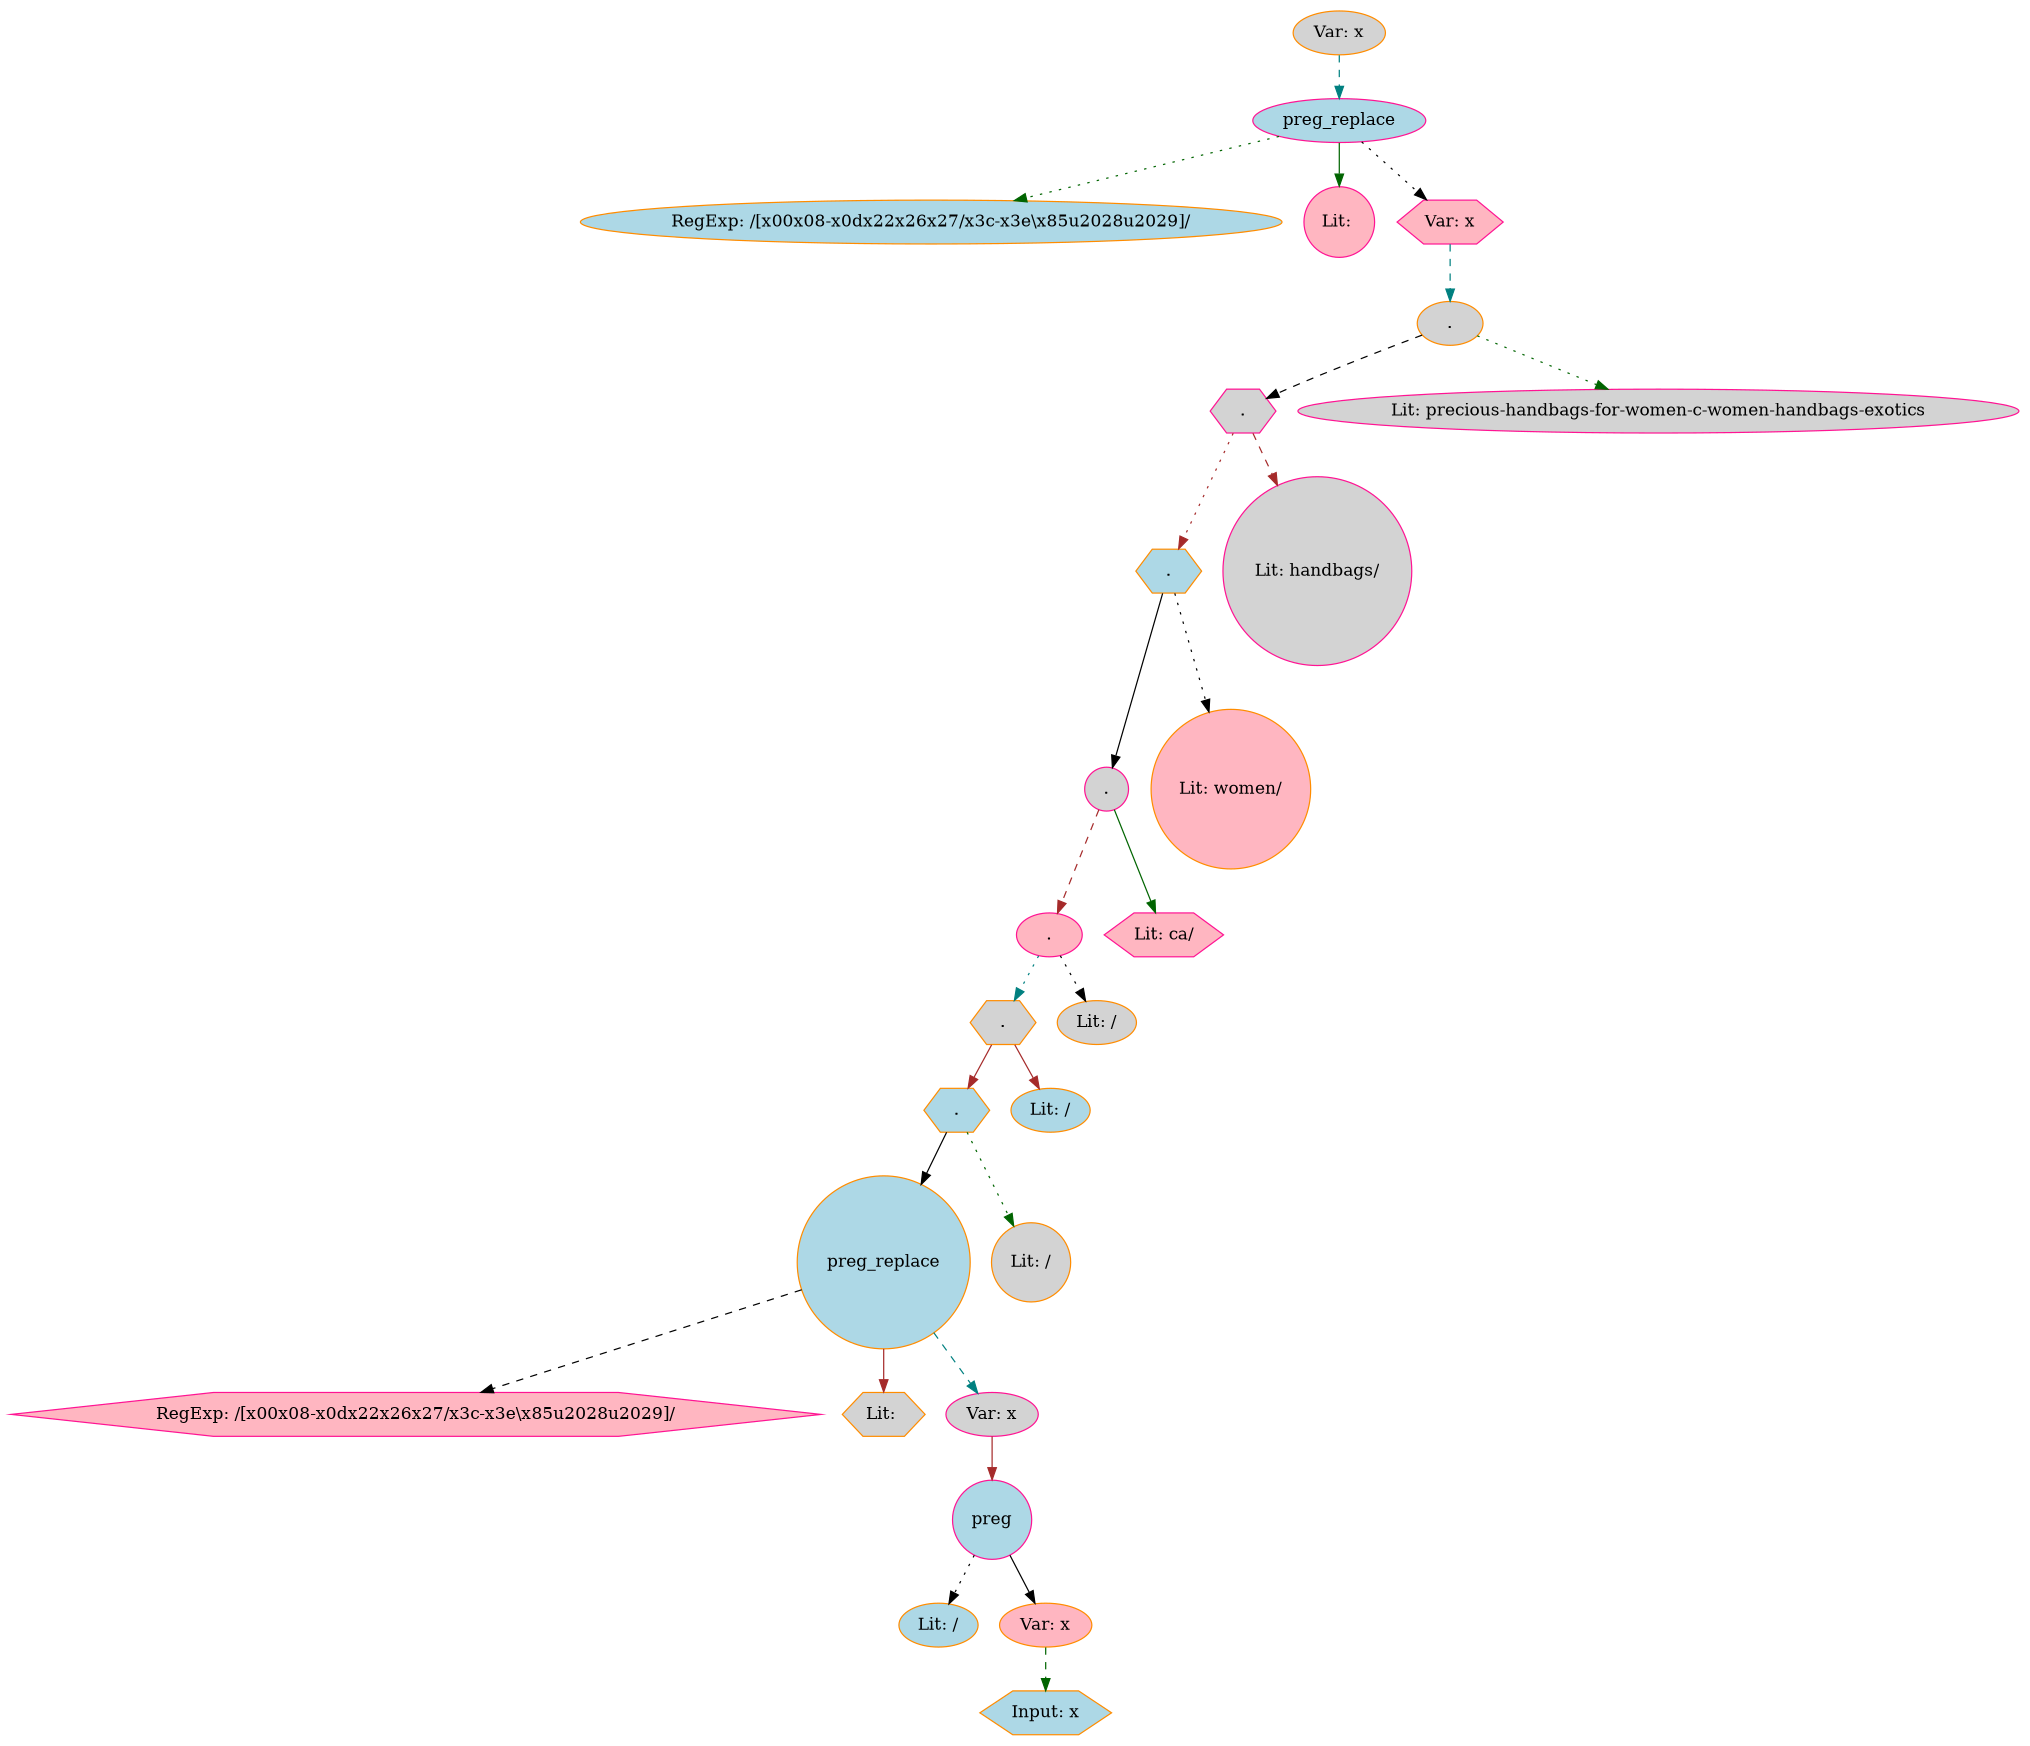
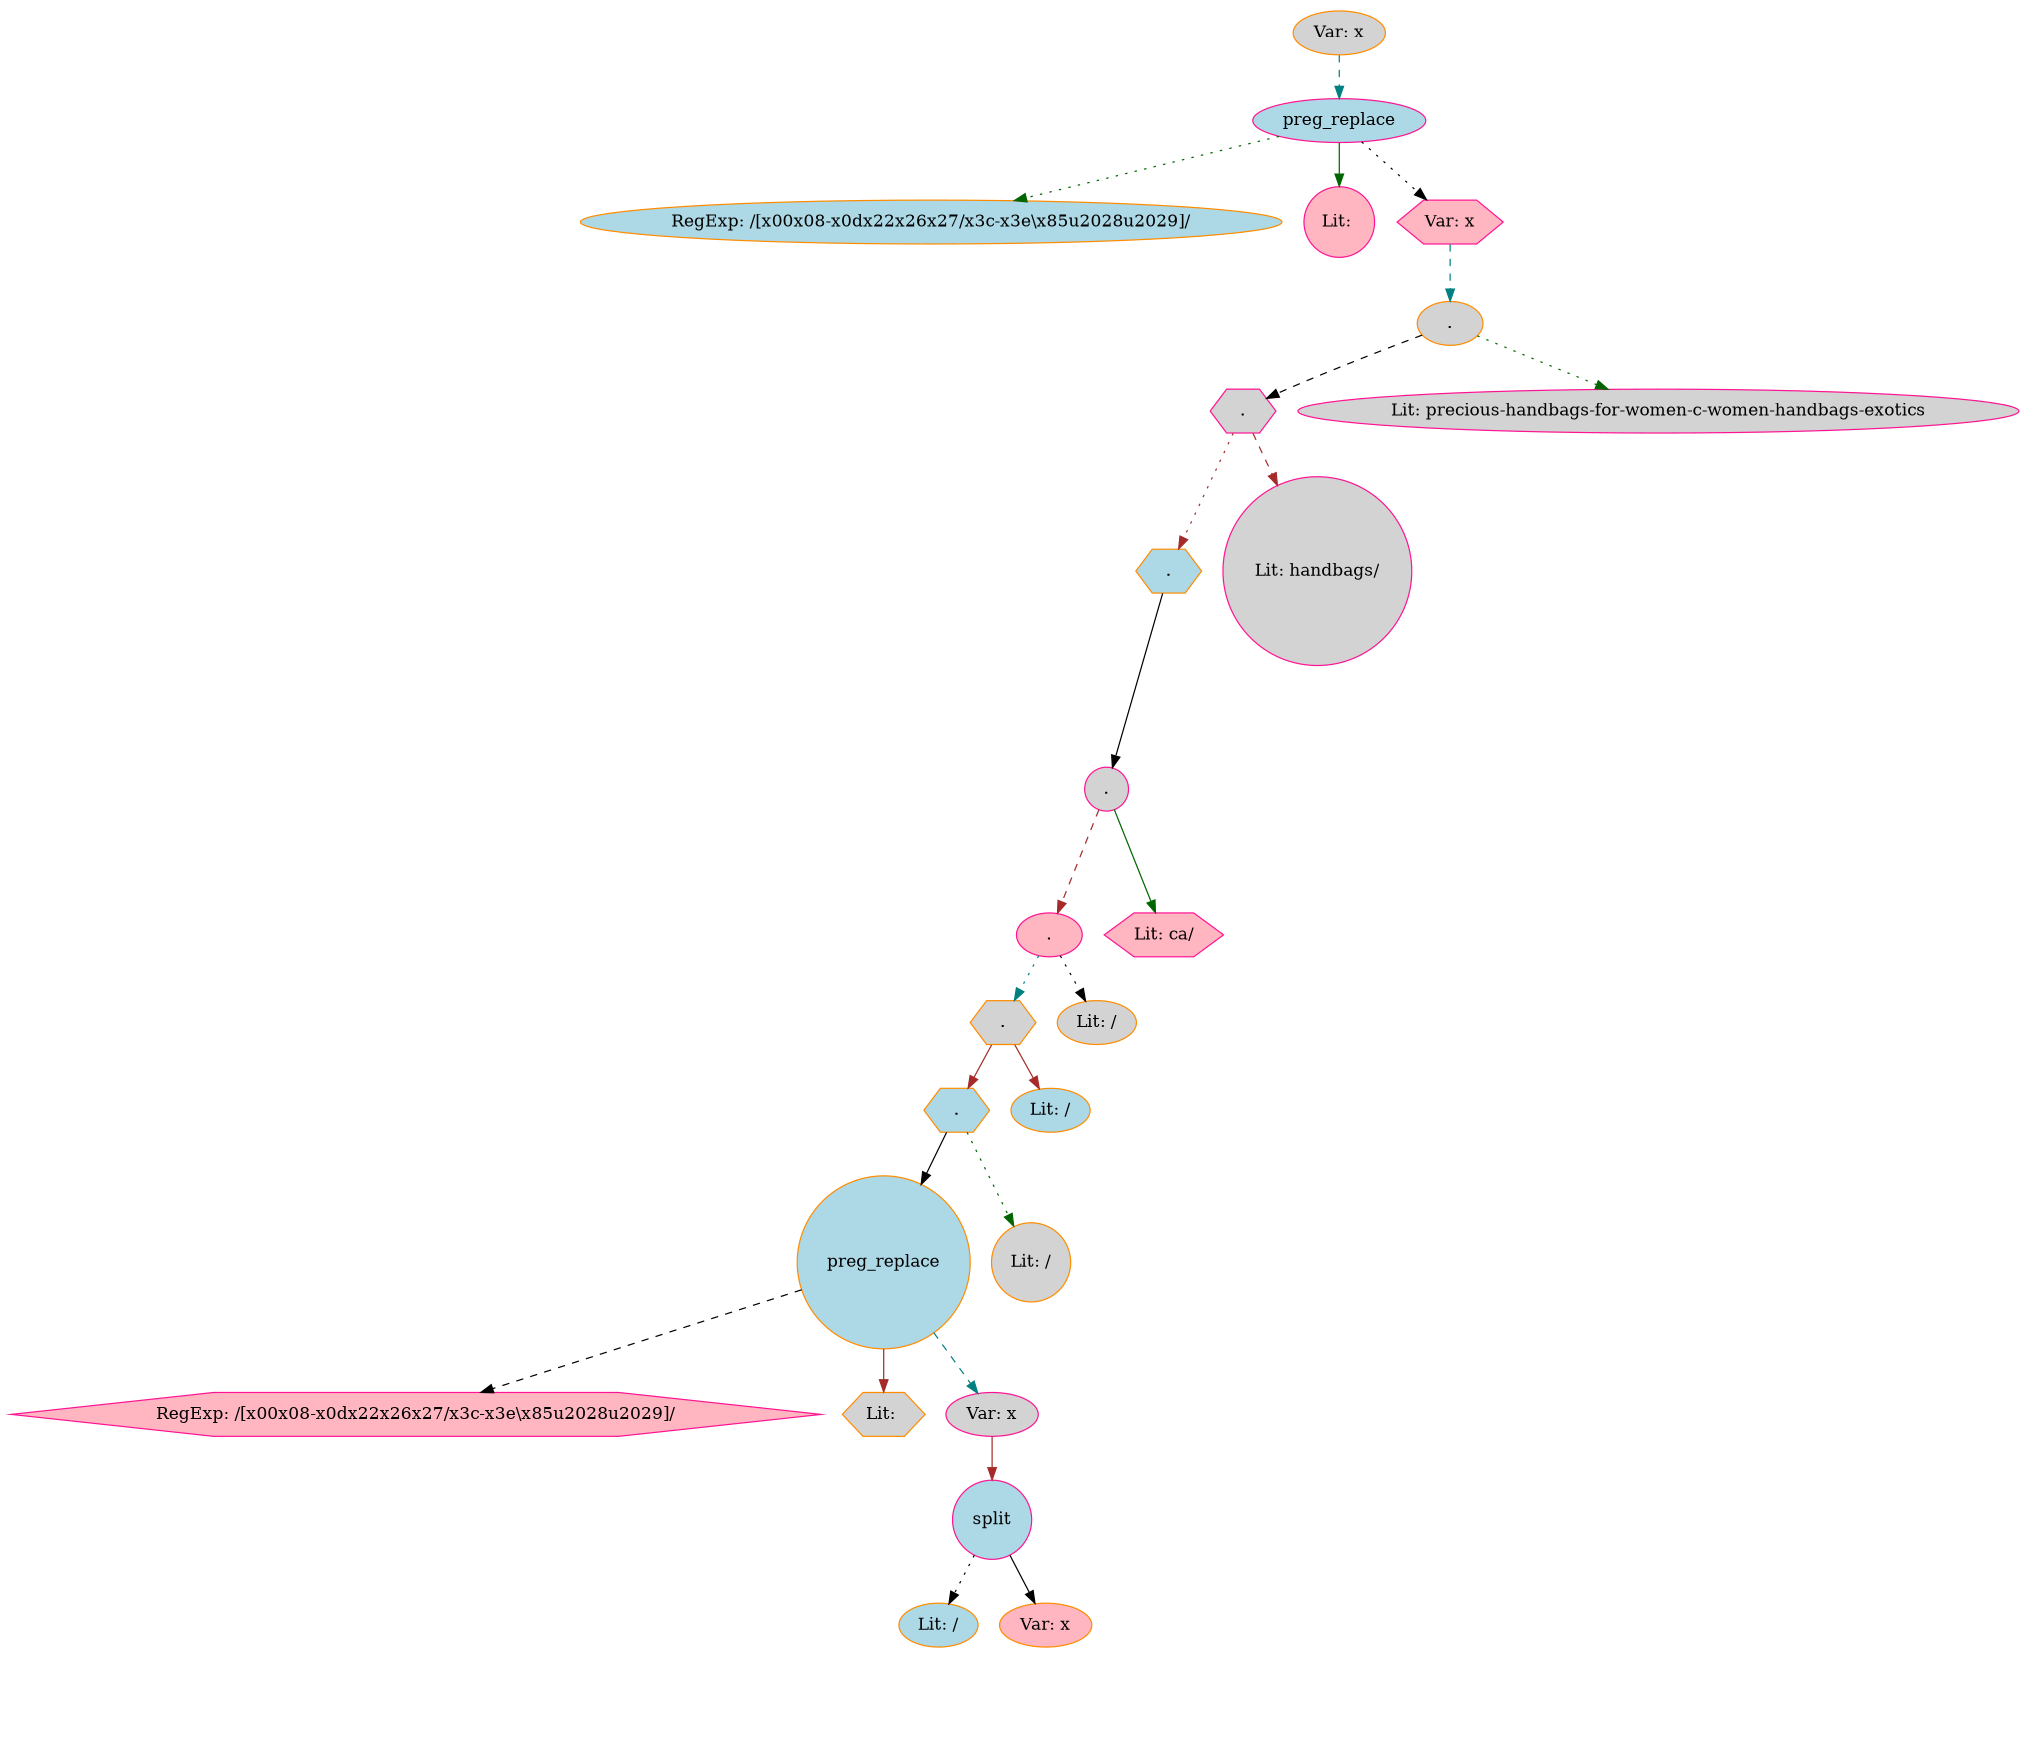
node "Lit: women/": removed
node "preg": label "preg" -> "split"
node "Input: x": removed
